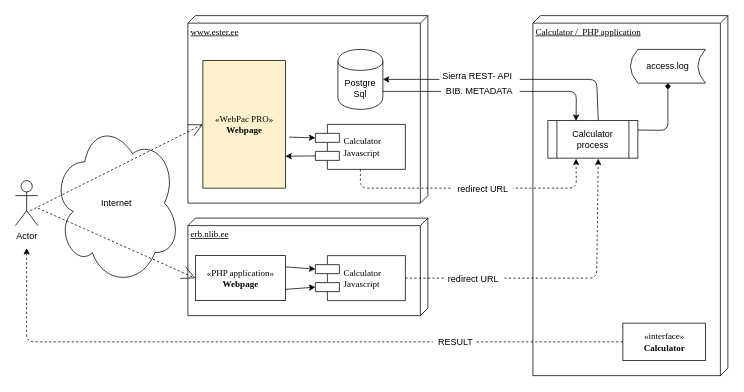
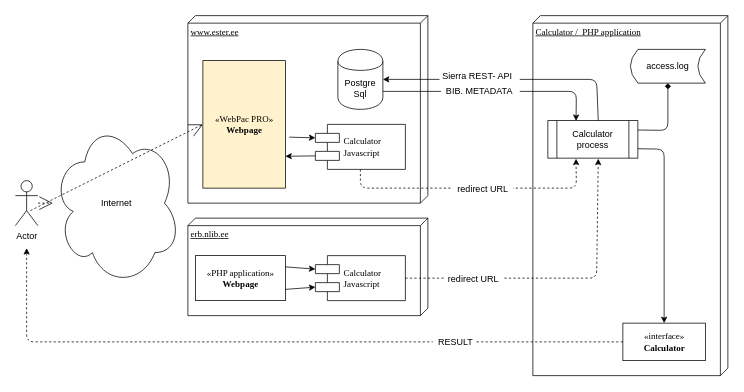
edge "Calculator process" -> "«interface» Calculator": added
edge "Actor" -> "«PHP application» Webpage": now "Actor" -> "Internet"
